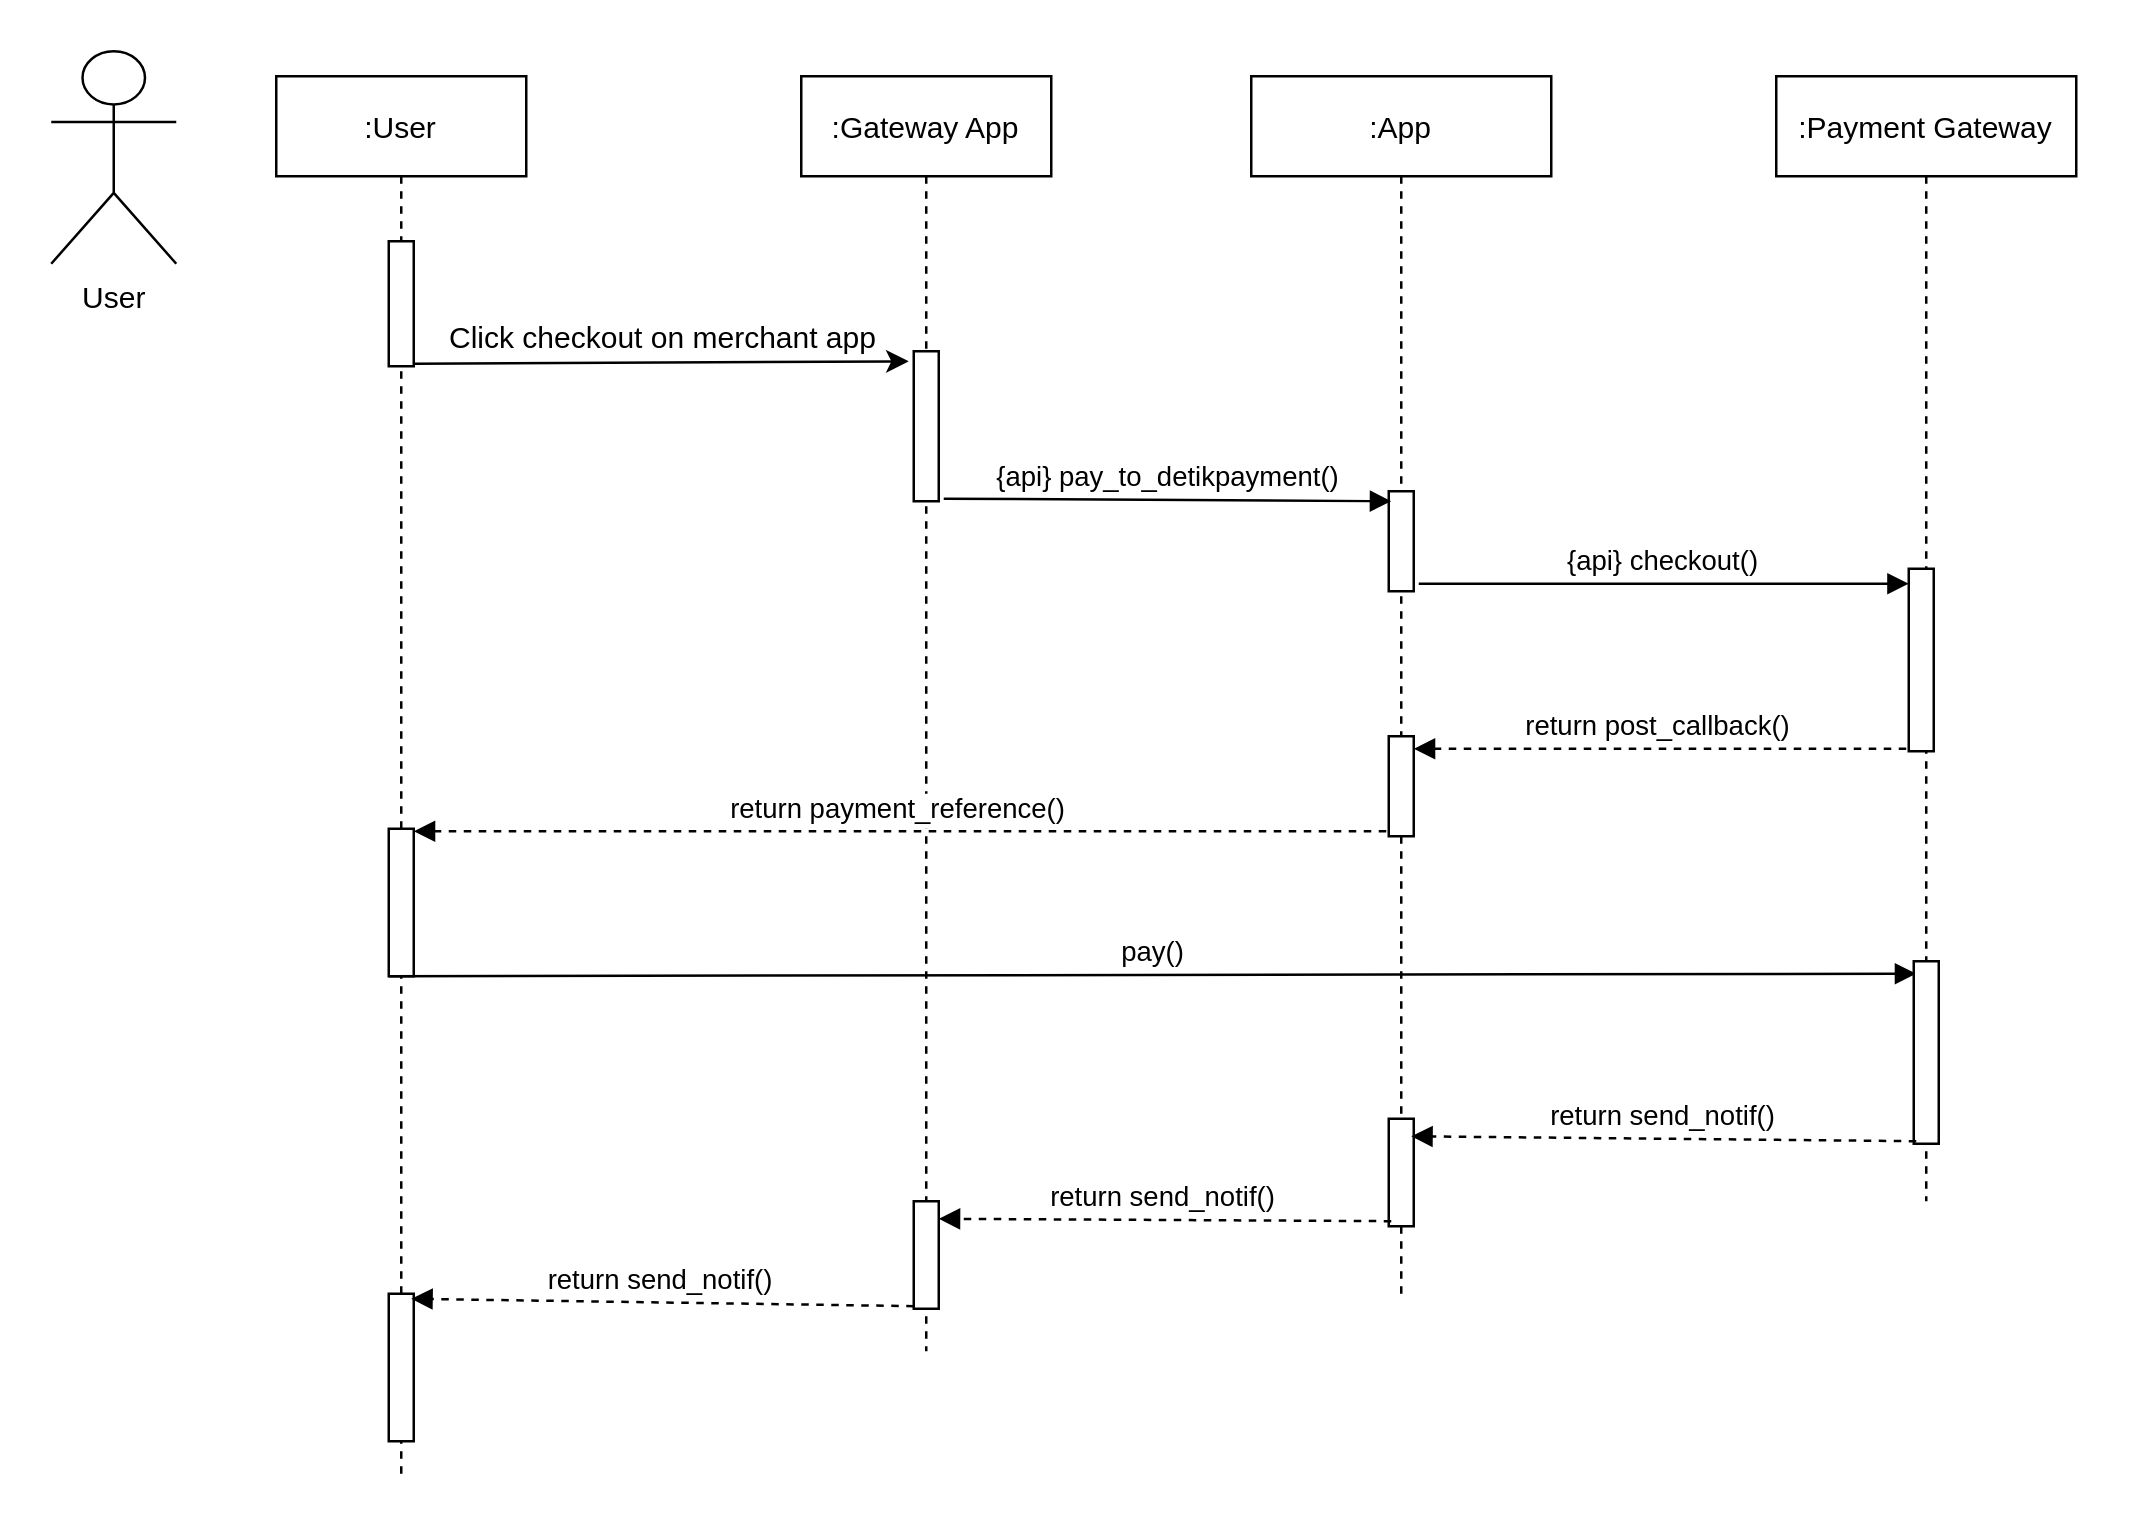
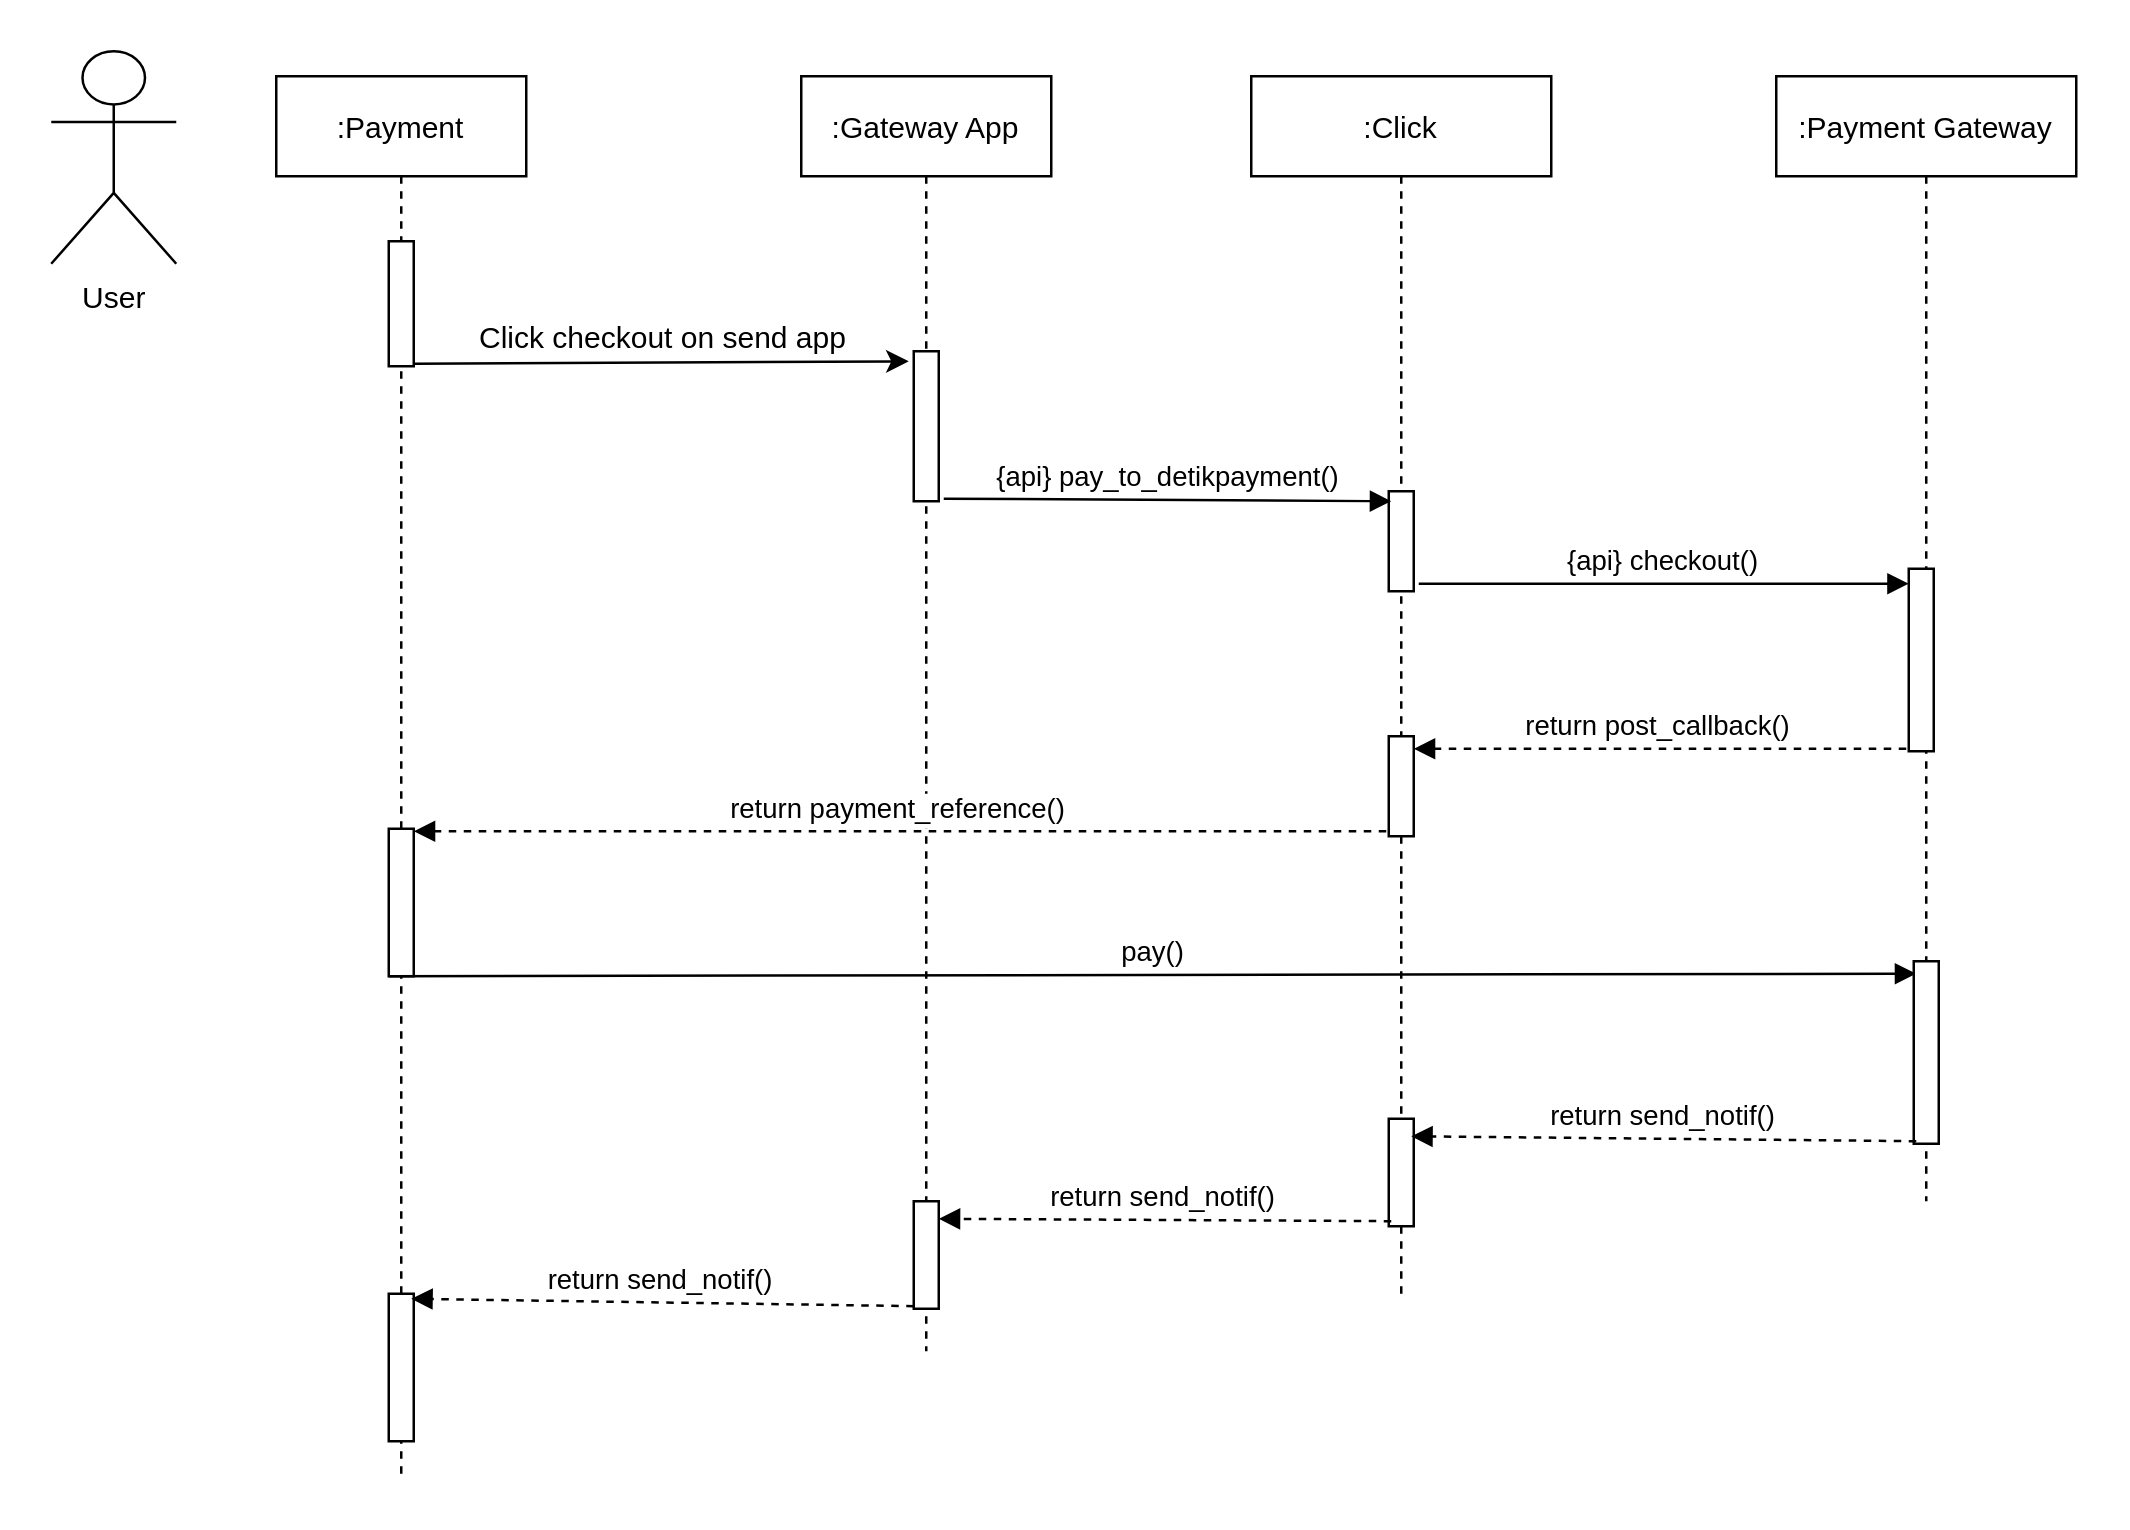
node ":User": label ":User" -> ":Payment"
node ":App": label ":App" -> ":Click"
node "Click checkout on merchant app": label "Click checkout on merchant app" -> "Click checkout on send app"
